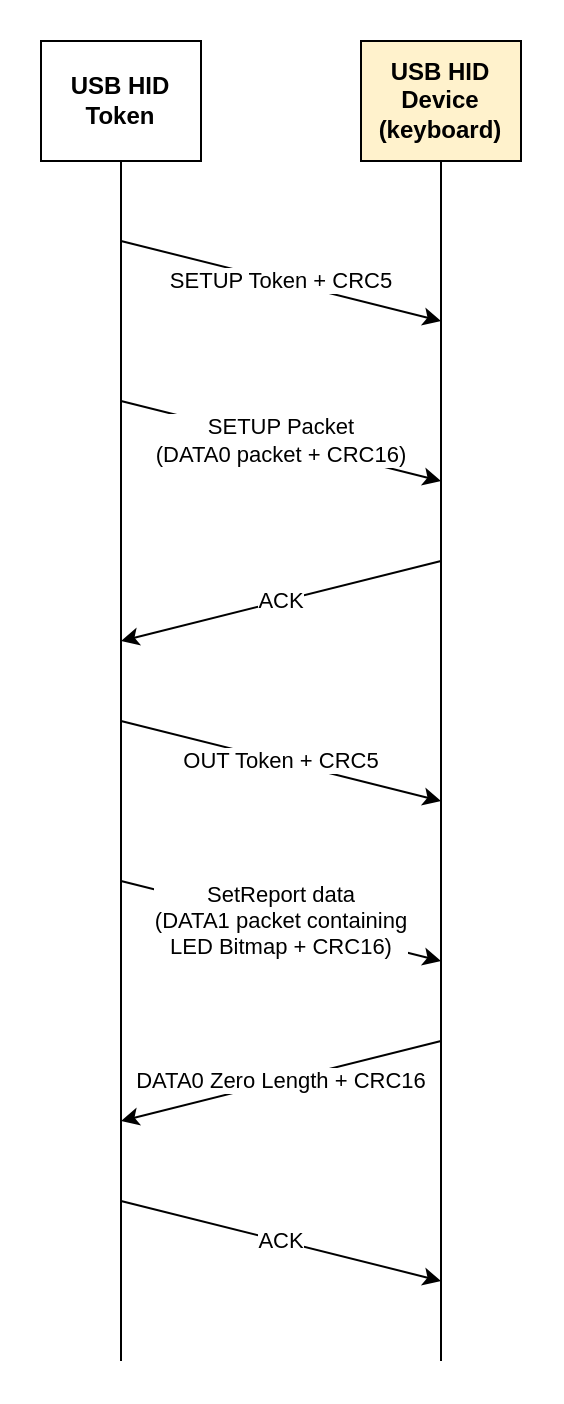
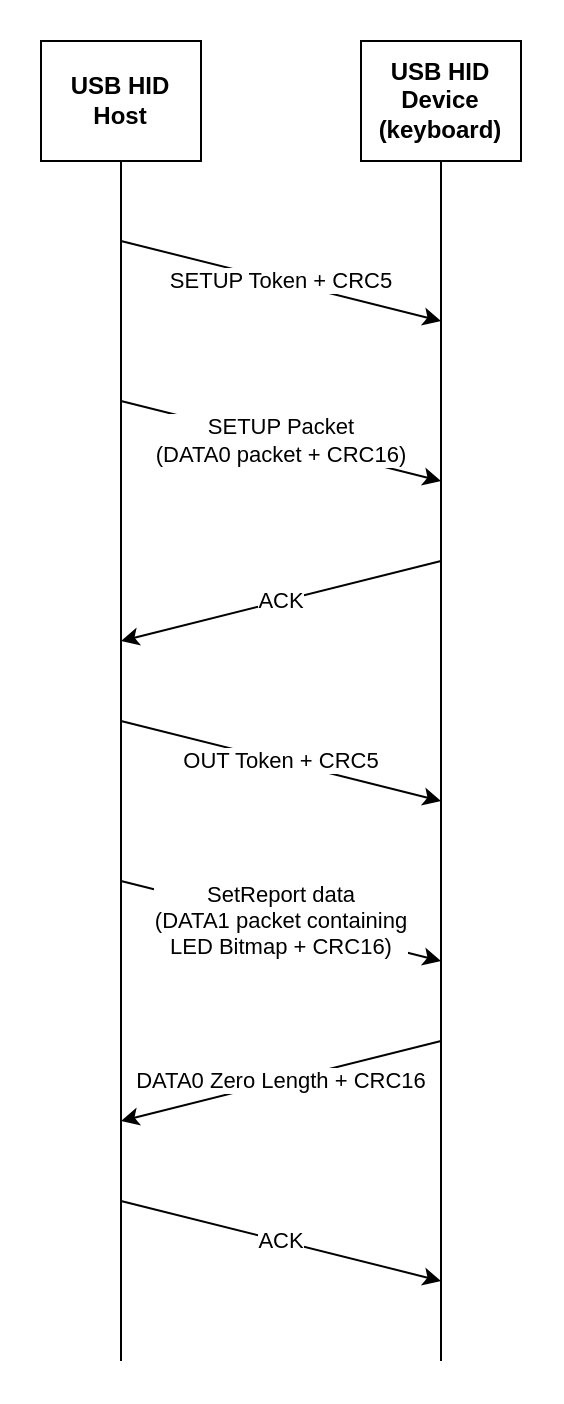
node "USB HID Token": label "USB HID Token" -> "USB HID Host"
node "USB HID Device (keyboard)": fillcolor #fff2cc -> #ffffff
